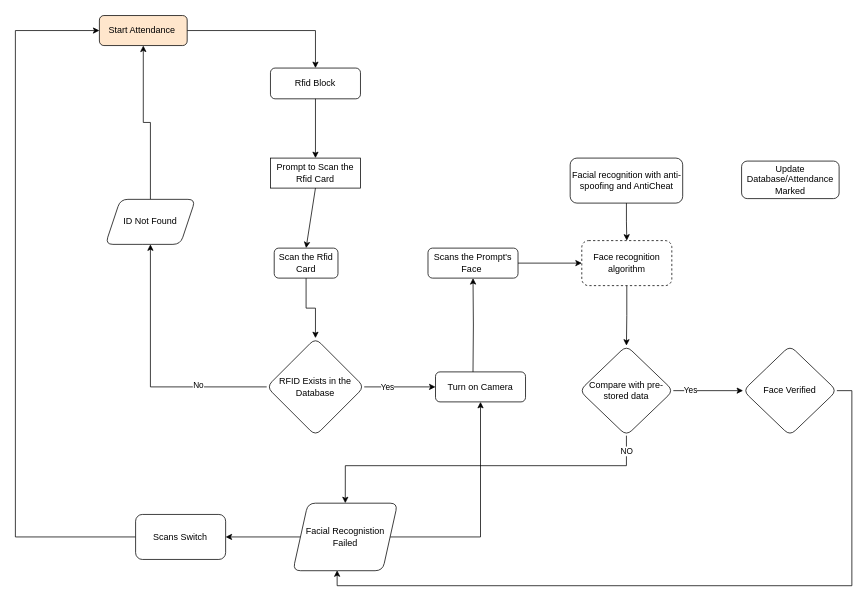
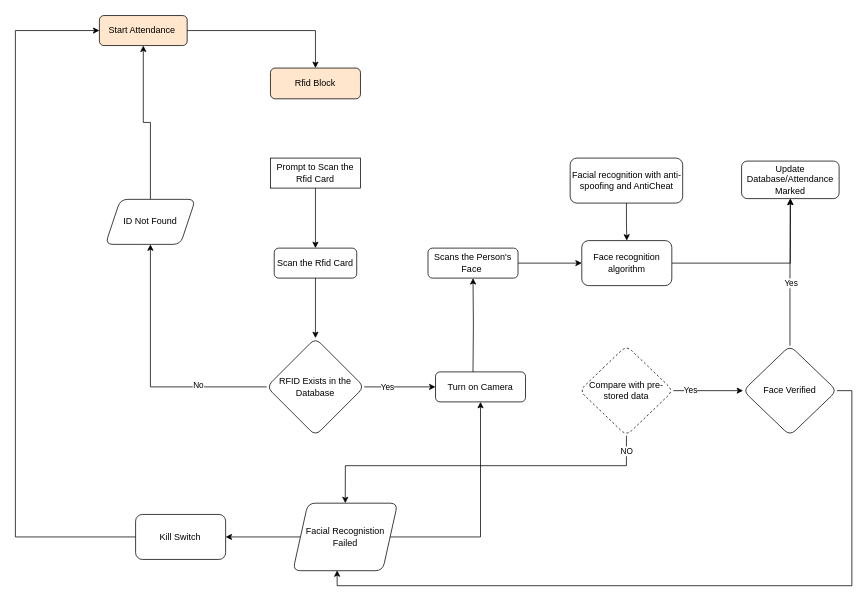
node "Rfid Block": fillcolor #ffffff -> #ffe6cc
edge "Rfid Block" -> "Prompt to Scan the Rfid Card": removed
node "Scan the Rfid Card": size 64x30 -> 83x30
node "Scans the Prompt's Face": label "Scans the Prompt's Face" -> "Scans the Person's Face"
node "Face recognition algorithm": style dashed -> solid
edge "Face Verified" -> "Update Database/Attendance Marked": added, label "Yes"
edge "Face recognition algorithm" -> "Compare with pre-stored data": now "Face recognition algorithm" -> "Update Database/Attendance Marked"
node "Compare with pre-stored data": style solid -> dashed
node "Scans Switch": label "Scans Switch" -> "Kill Switch"
